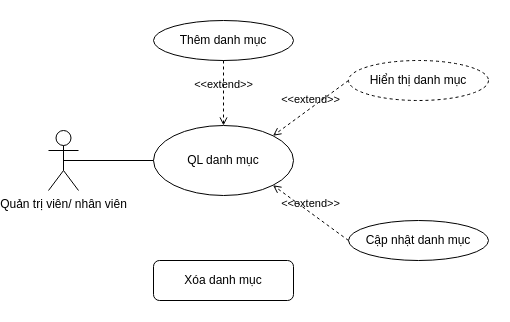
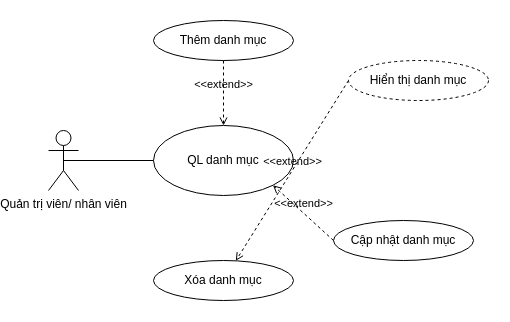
edge "Hiển thị danh mục" -> "QL danh mục": now "Hiển thị danh mục" -> "Xóa danh mục"
node "Cập nhật danh mục": moved (419, 241) -> (404, 241)
node "Xóa danh mục": shape rounded rectangle -> ellipse
